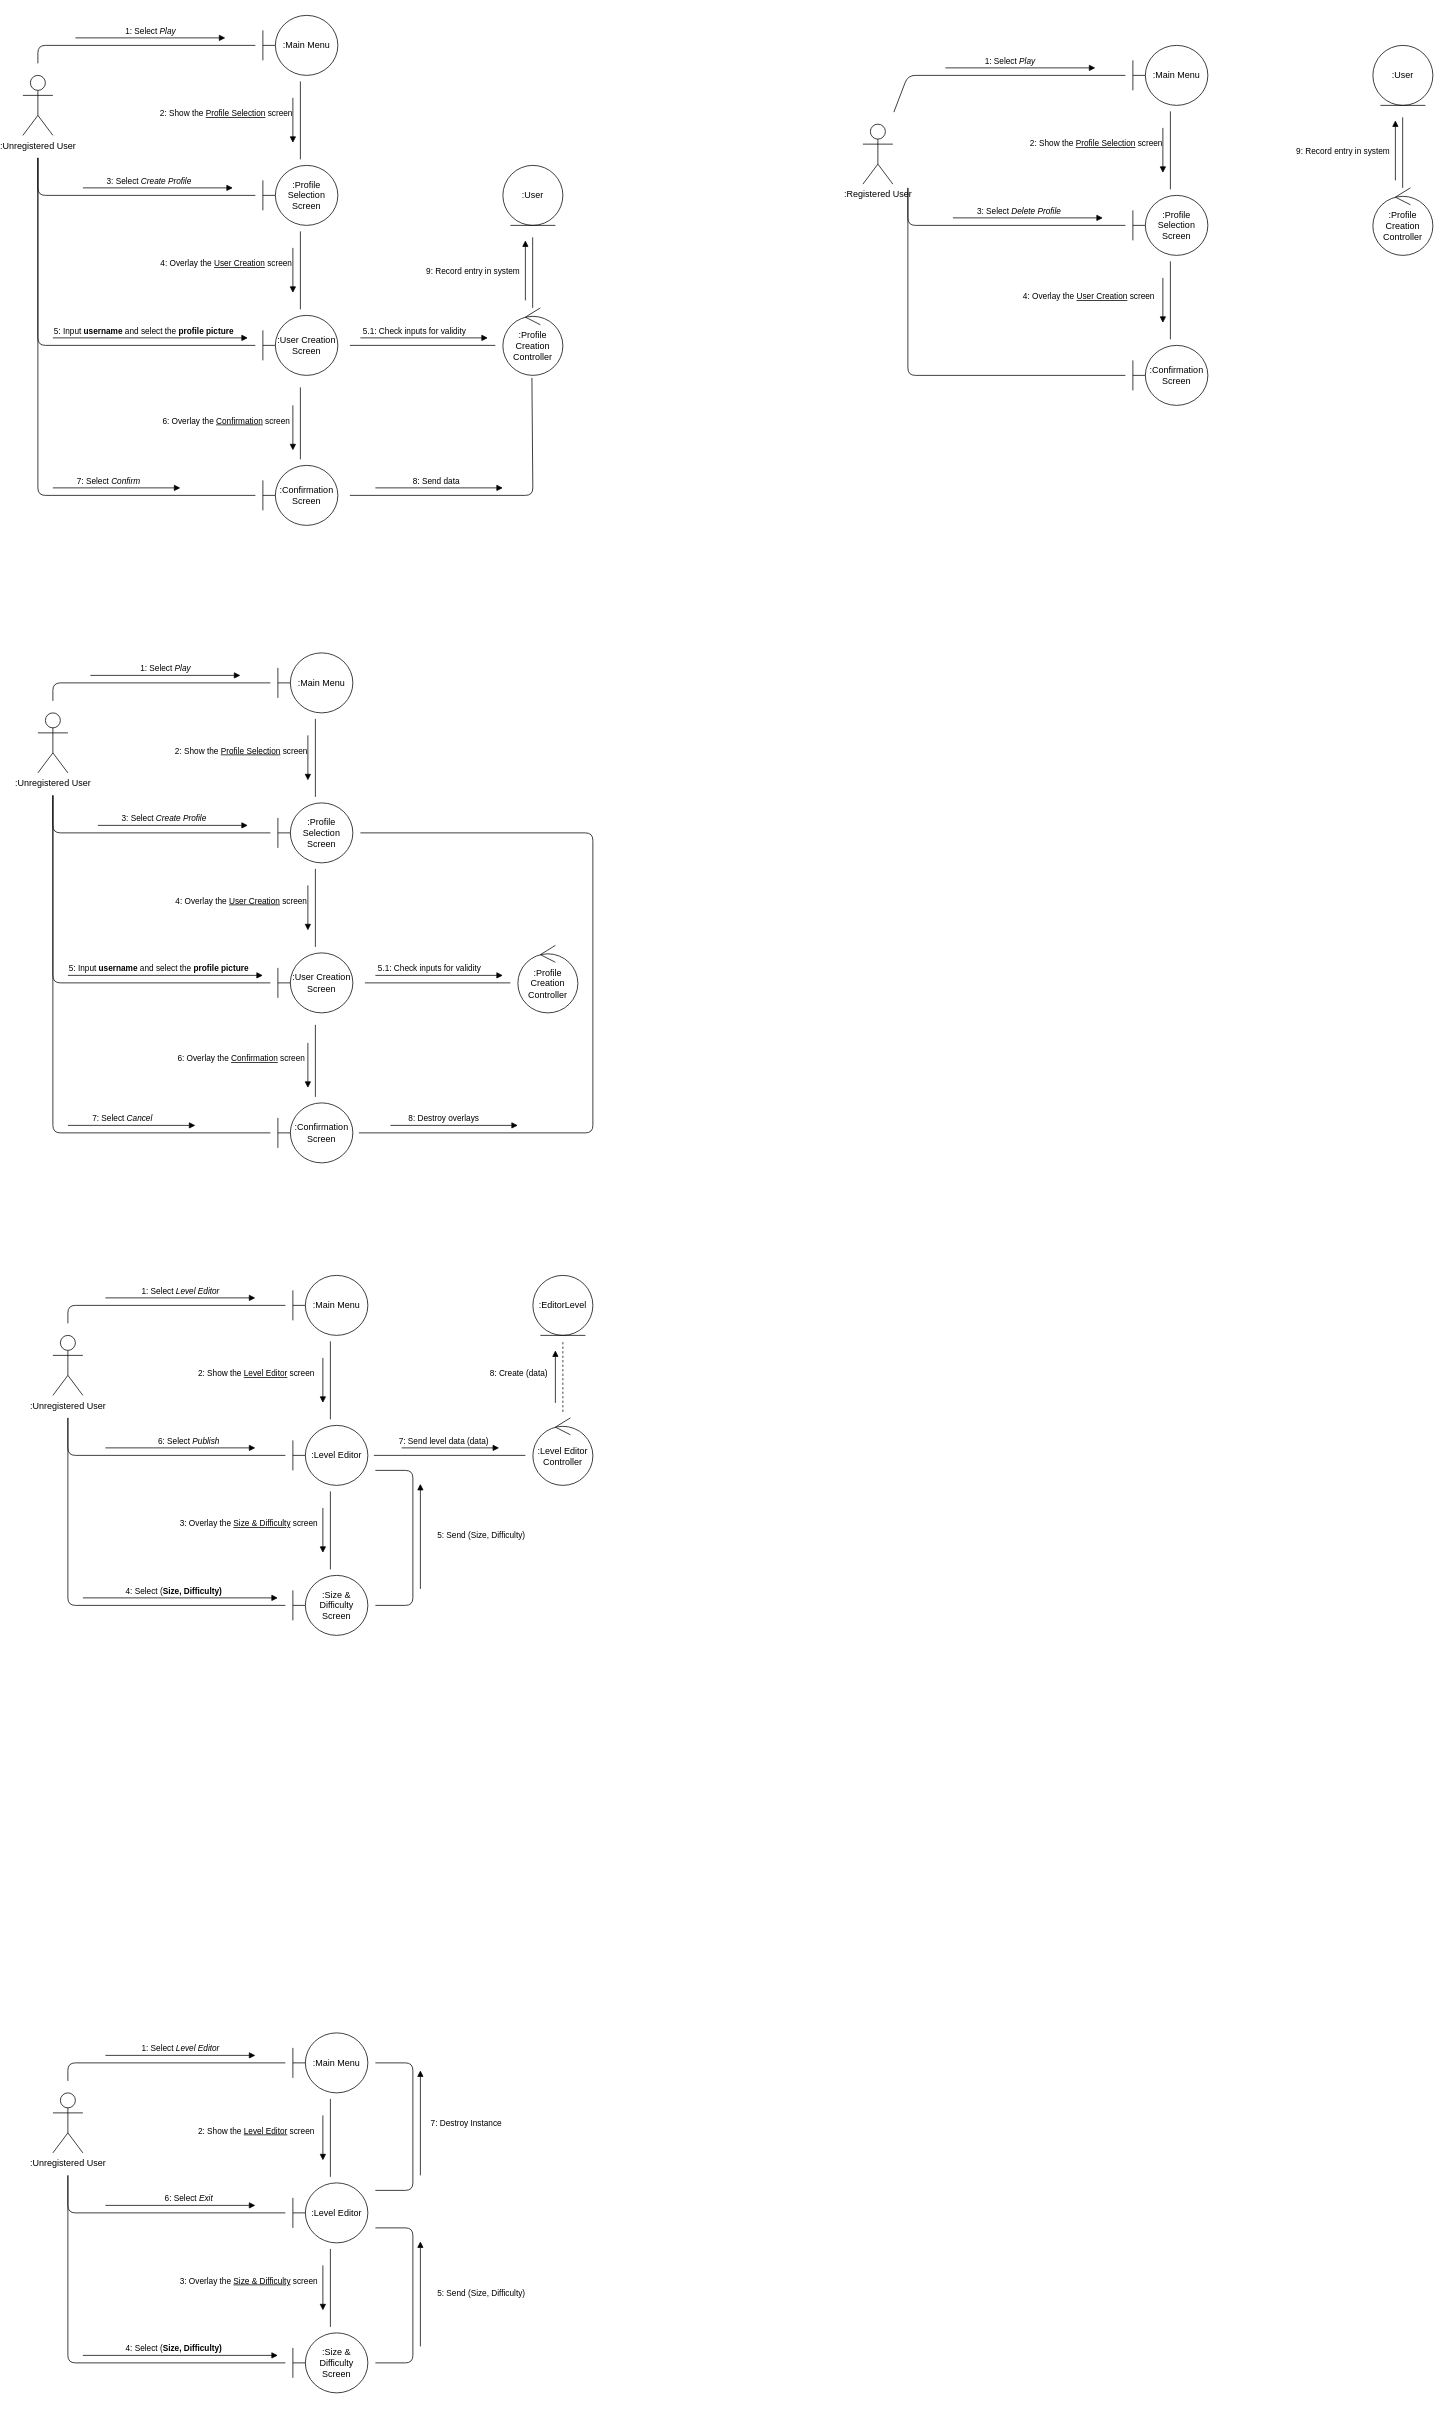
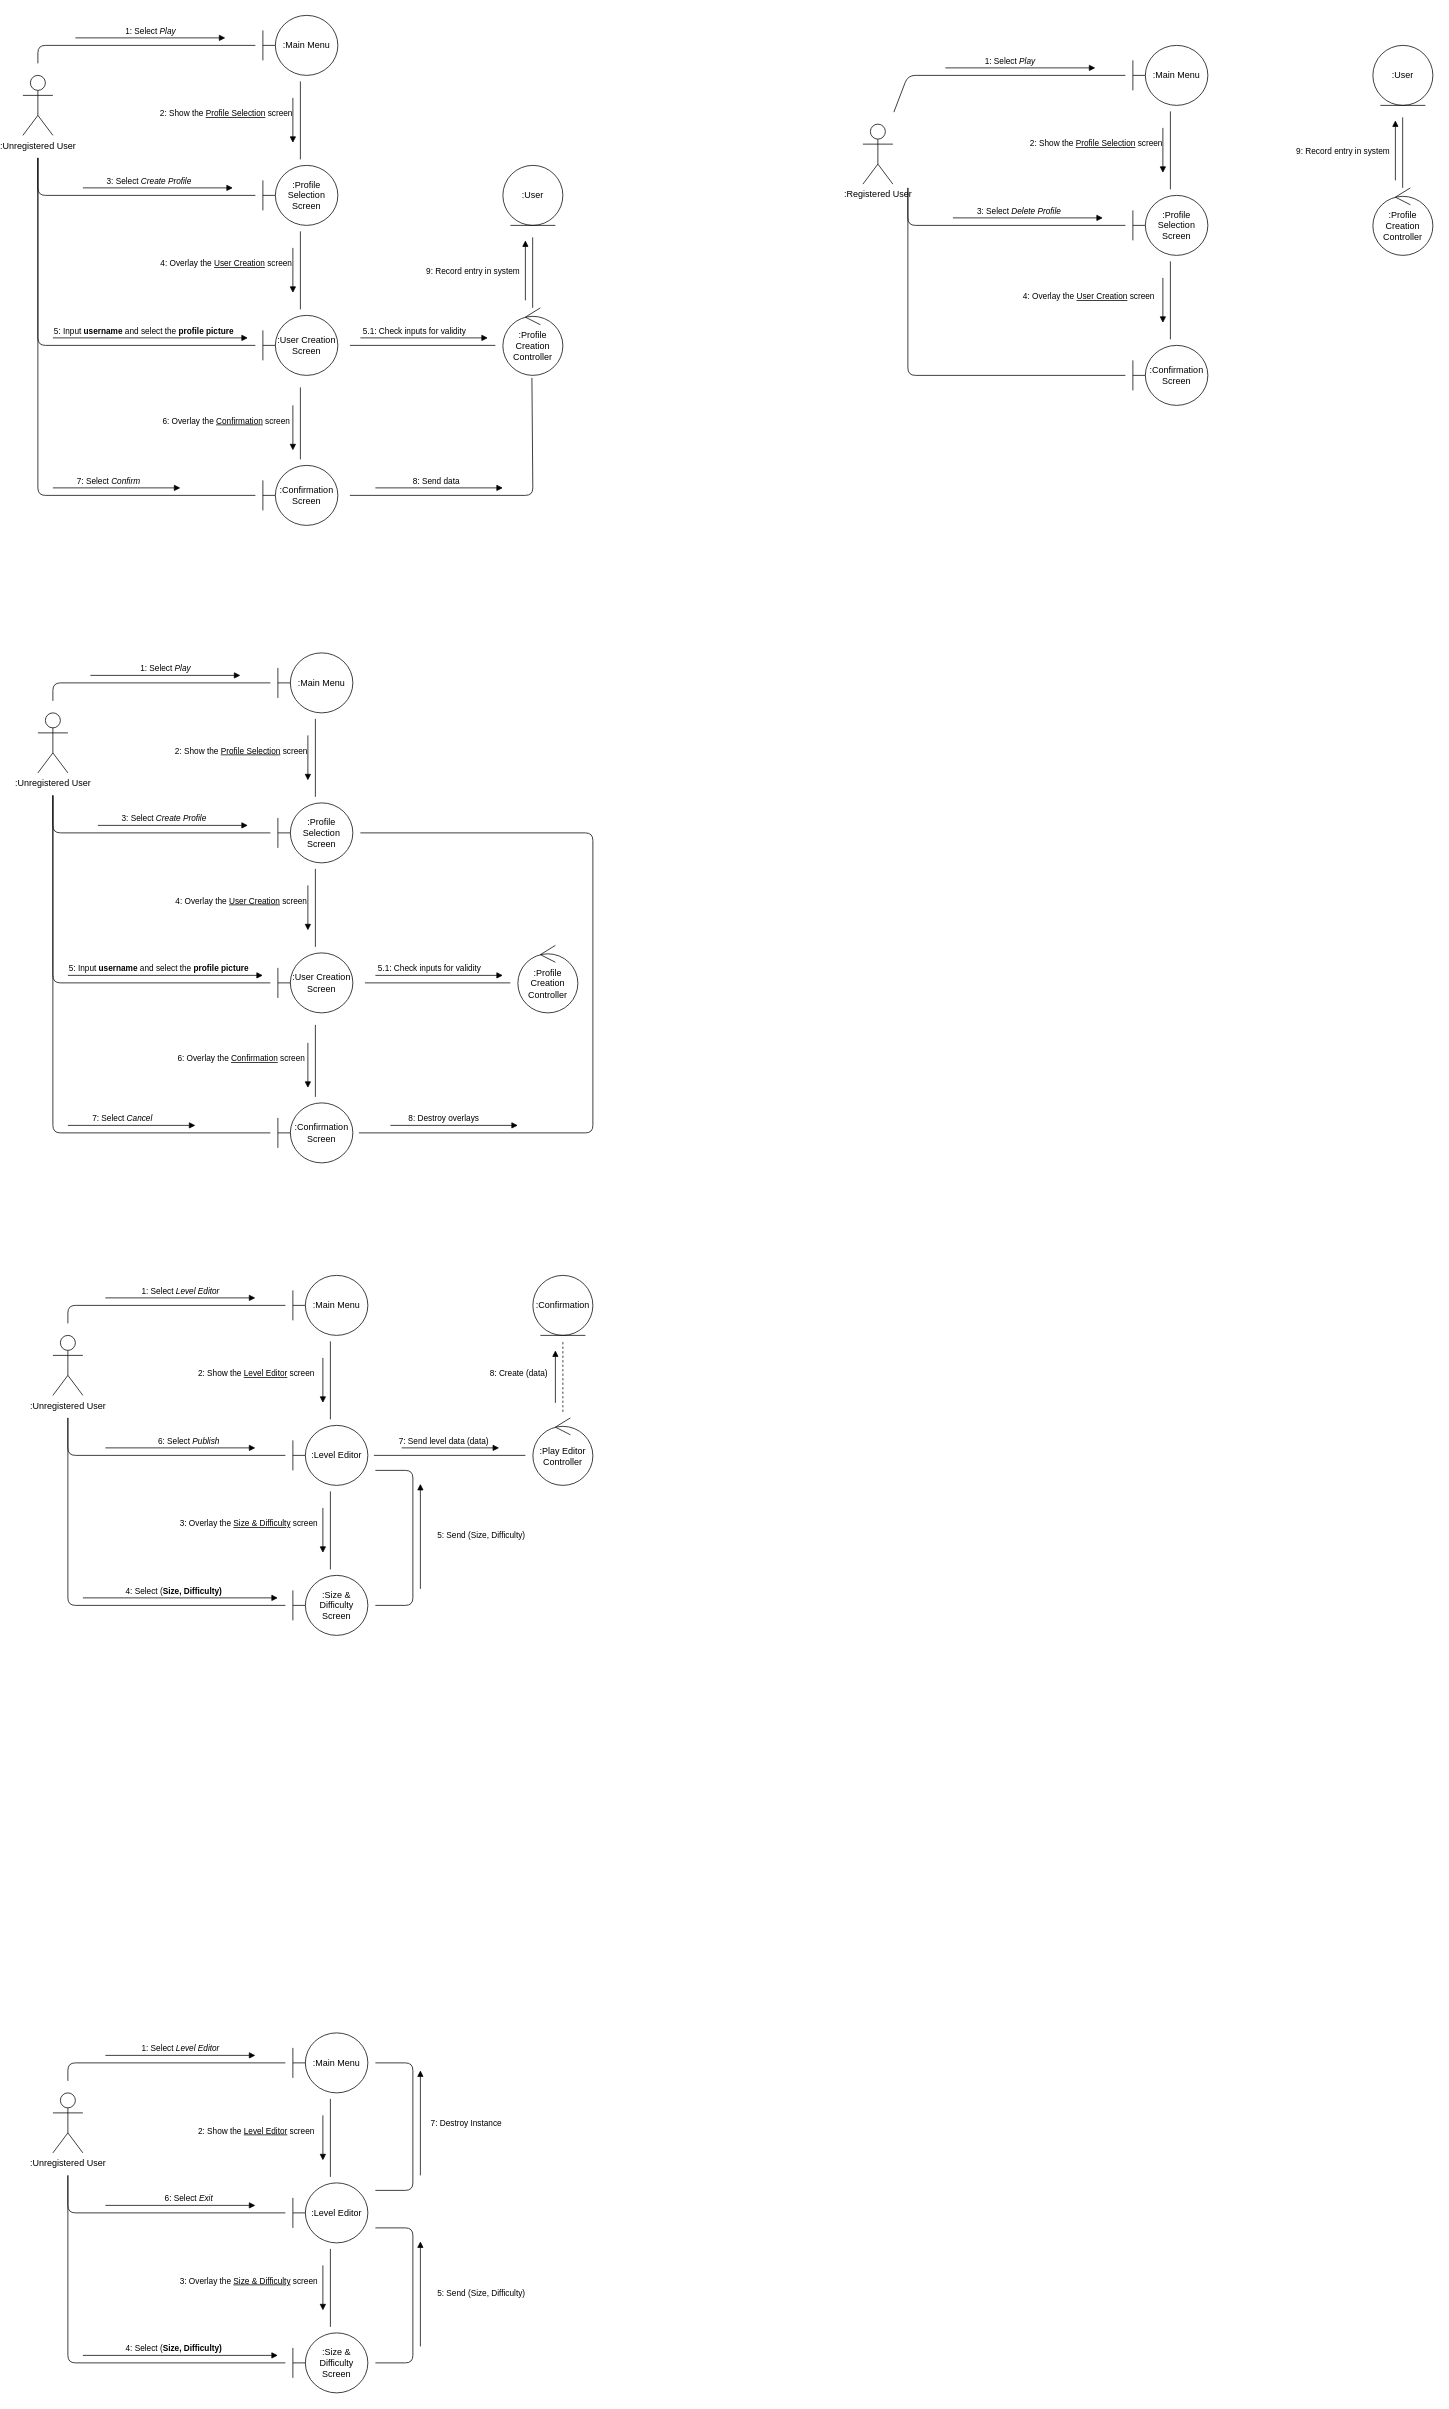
node ":EditorLevel": label ":EditorLevel" -> ":Confirmation"
node ":Level Editor Controller": label ":Level Editor Controller" -> ":Play Editor Controller"
